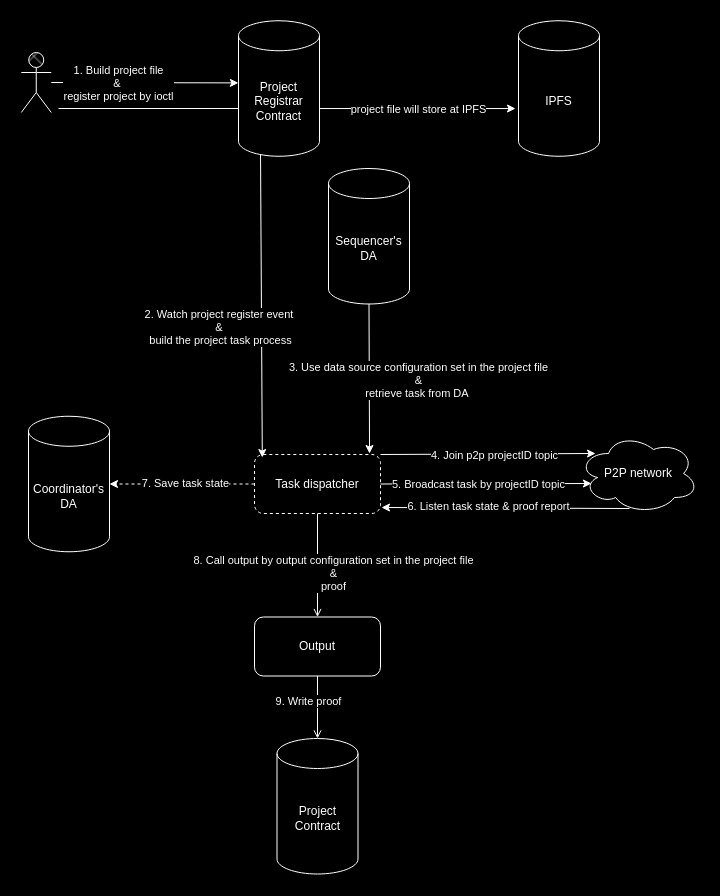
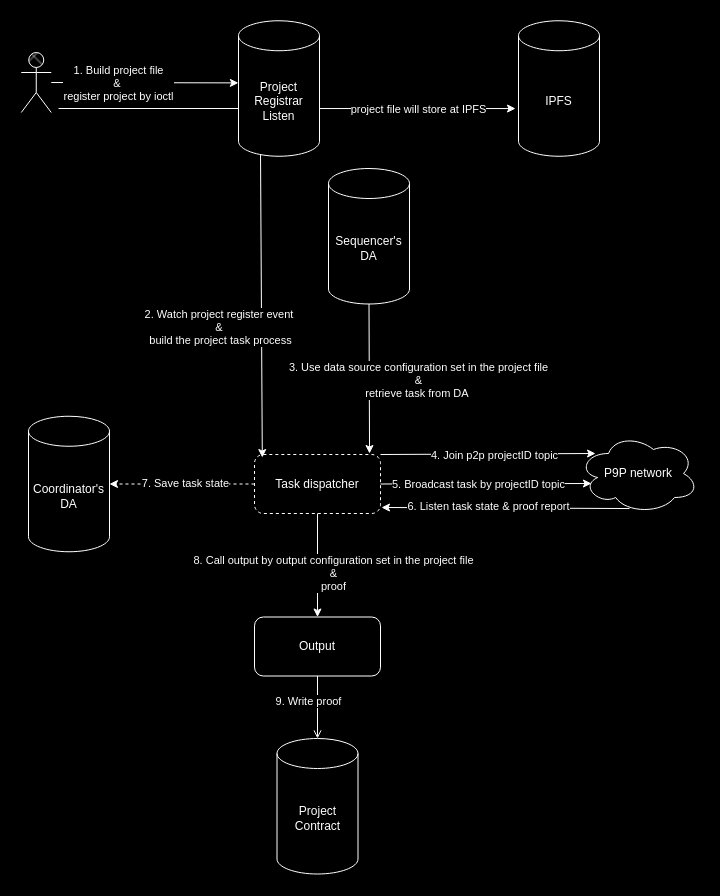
node "Project Registrar Contract": label "Project Registrar Contract" -> "Project Registrar Listen"
node "P2P network": label "P2P network" -> "P9P network"
edge "Task dispatcher" -> "Output": arrowhead open -> classic
